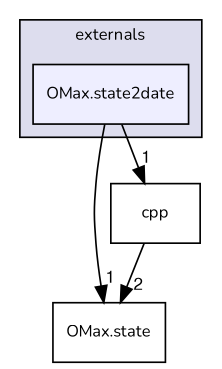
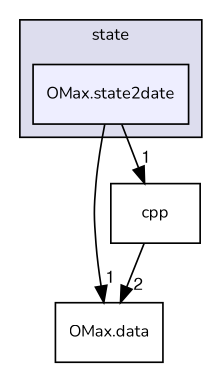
cluster "externals": label "externals" -> "state"
node "OMax.state": label "OMax.state" -> "OMax.data"
